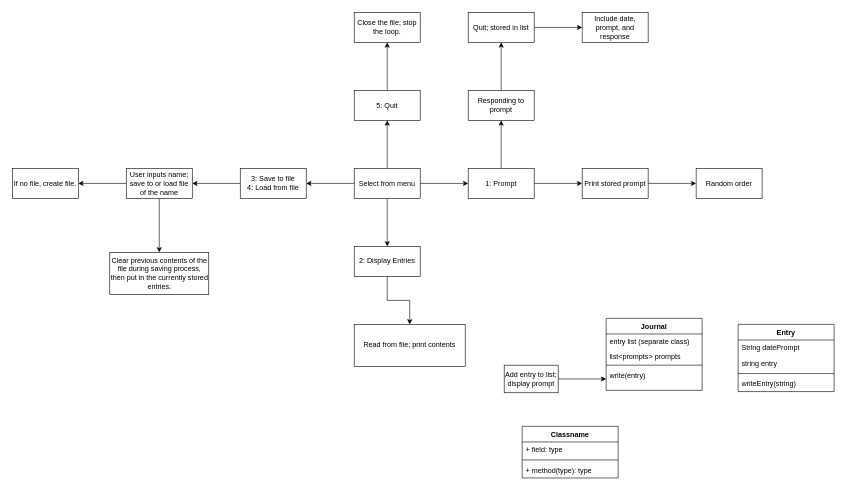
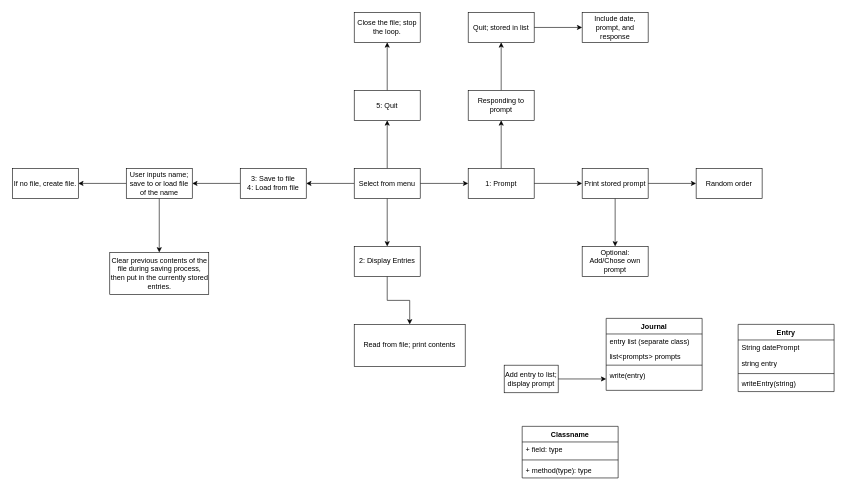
edge "Print stored prompt" -> "Optional: Add/Chose own prompt": added
node "Optional: Add/Chose own prompt": added
